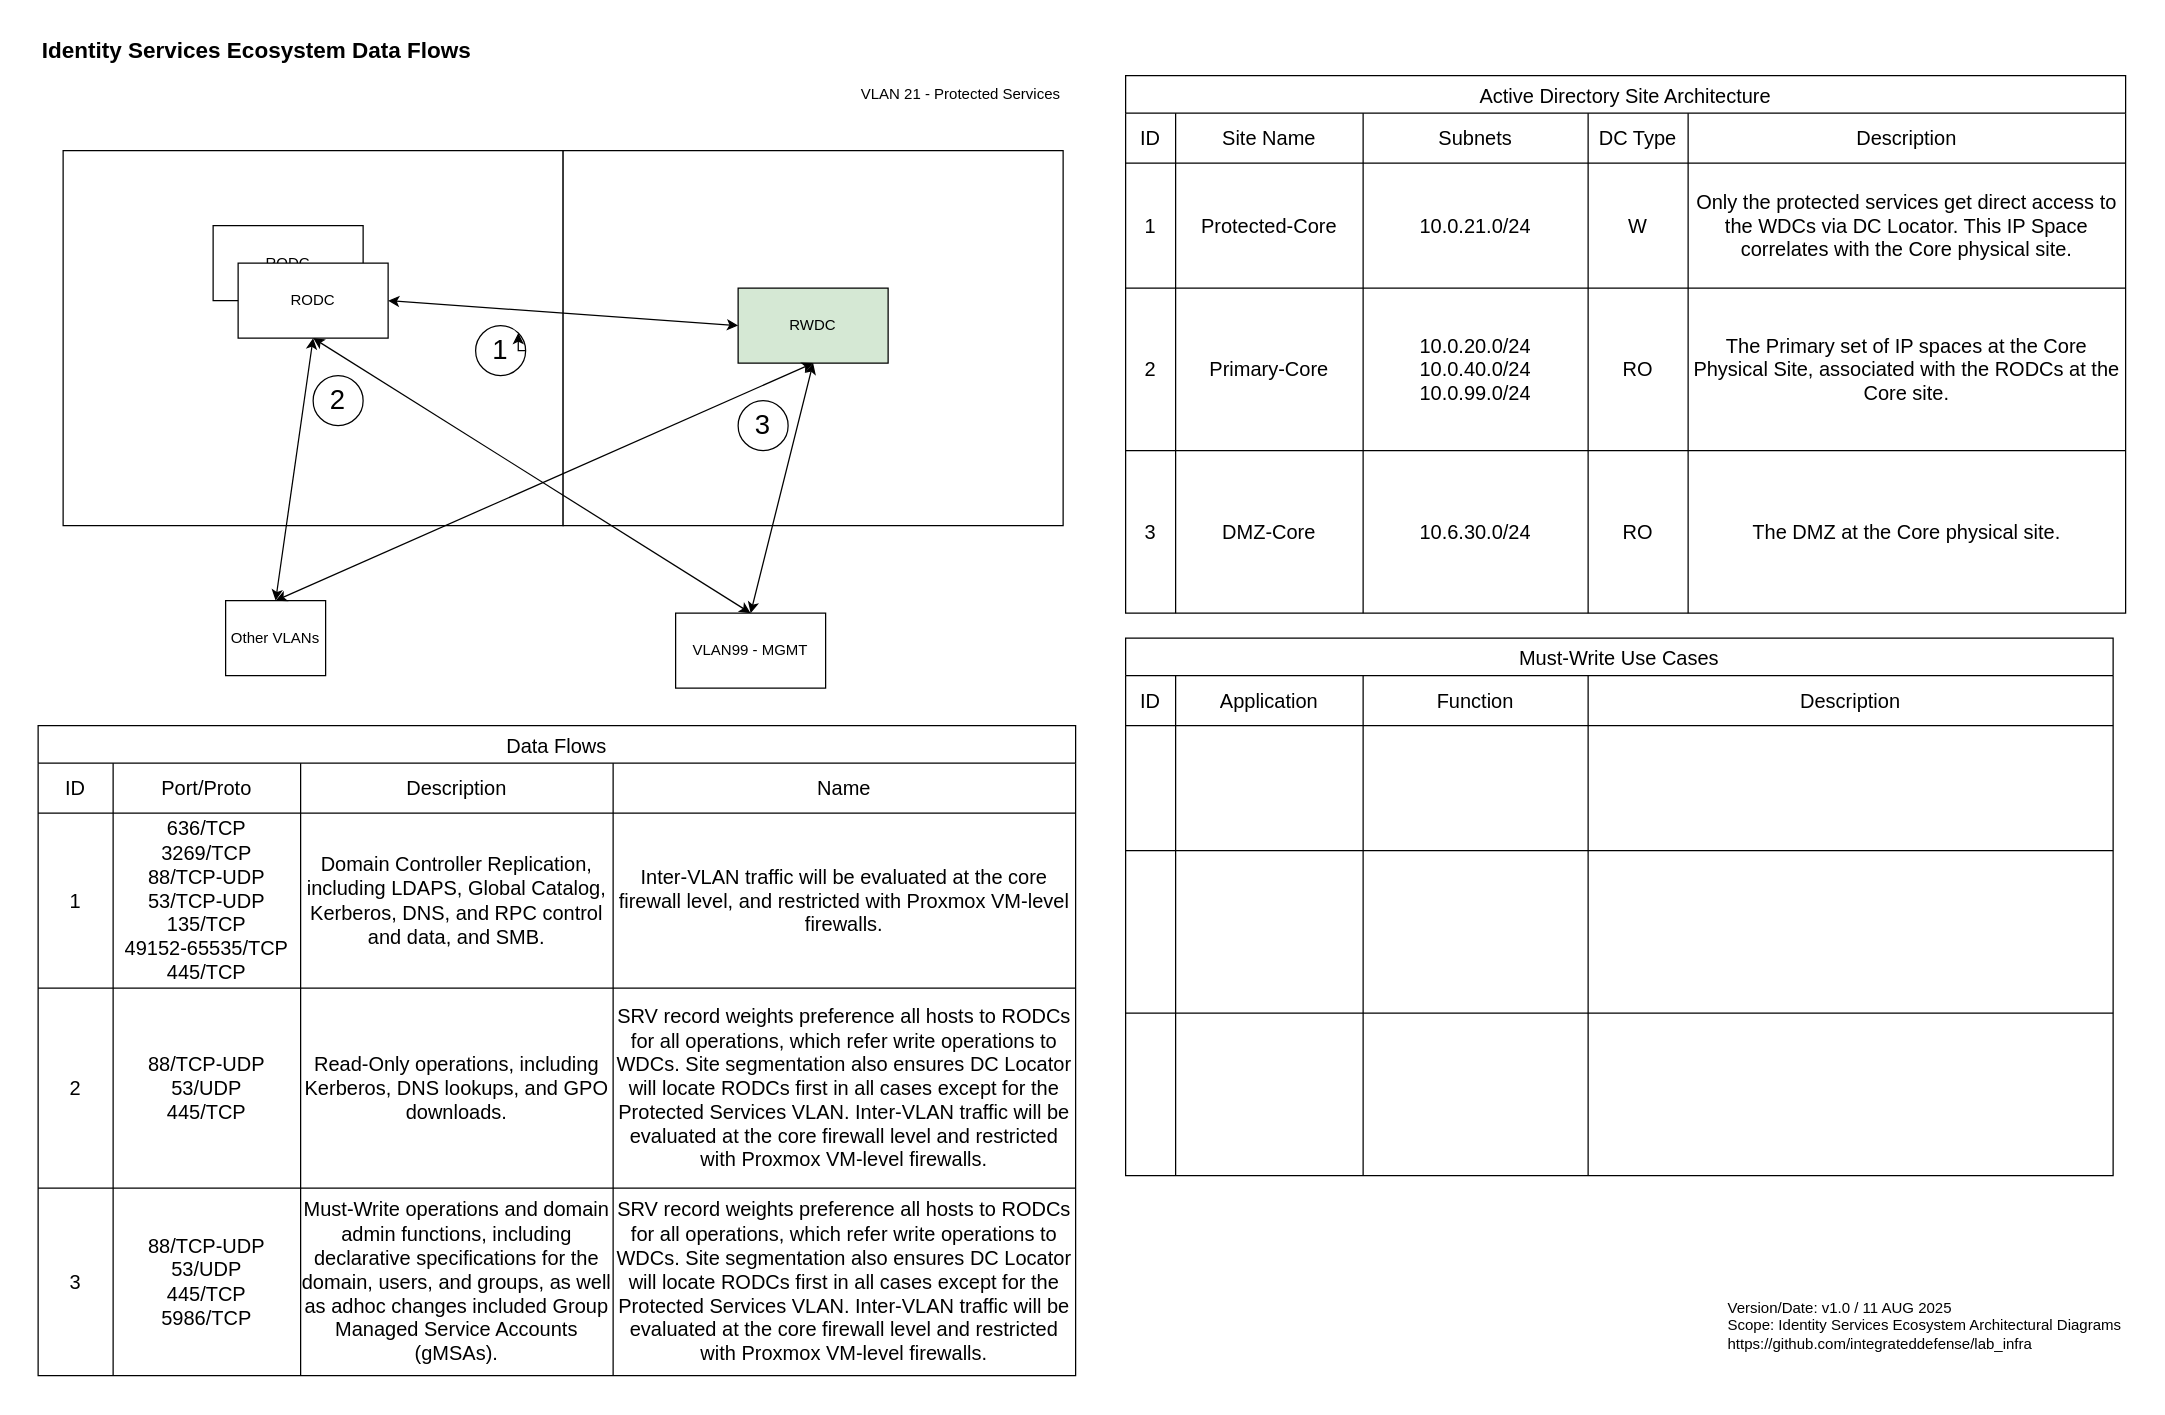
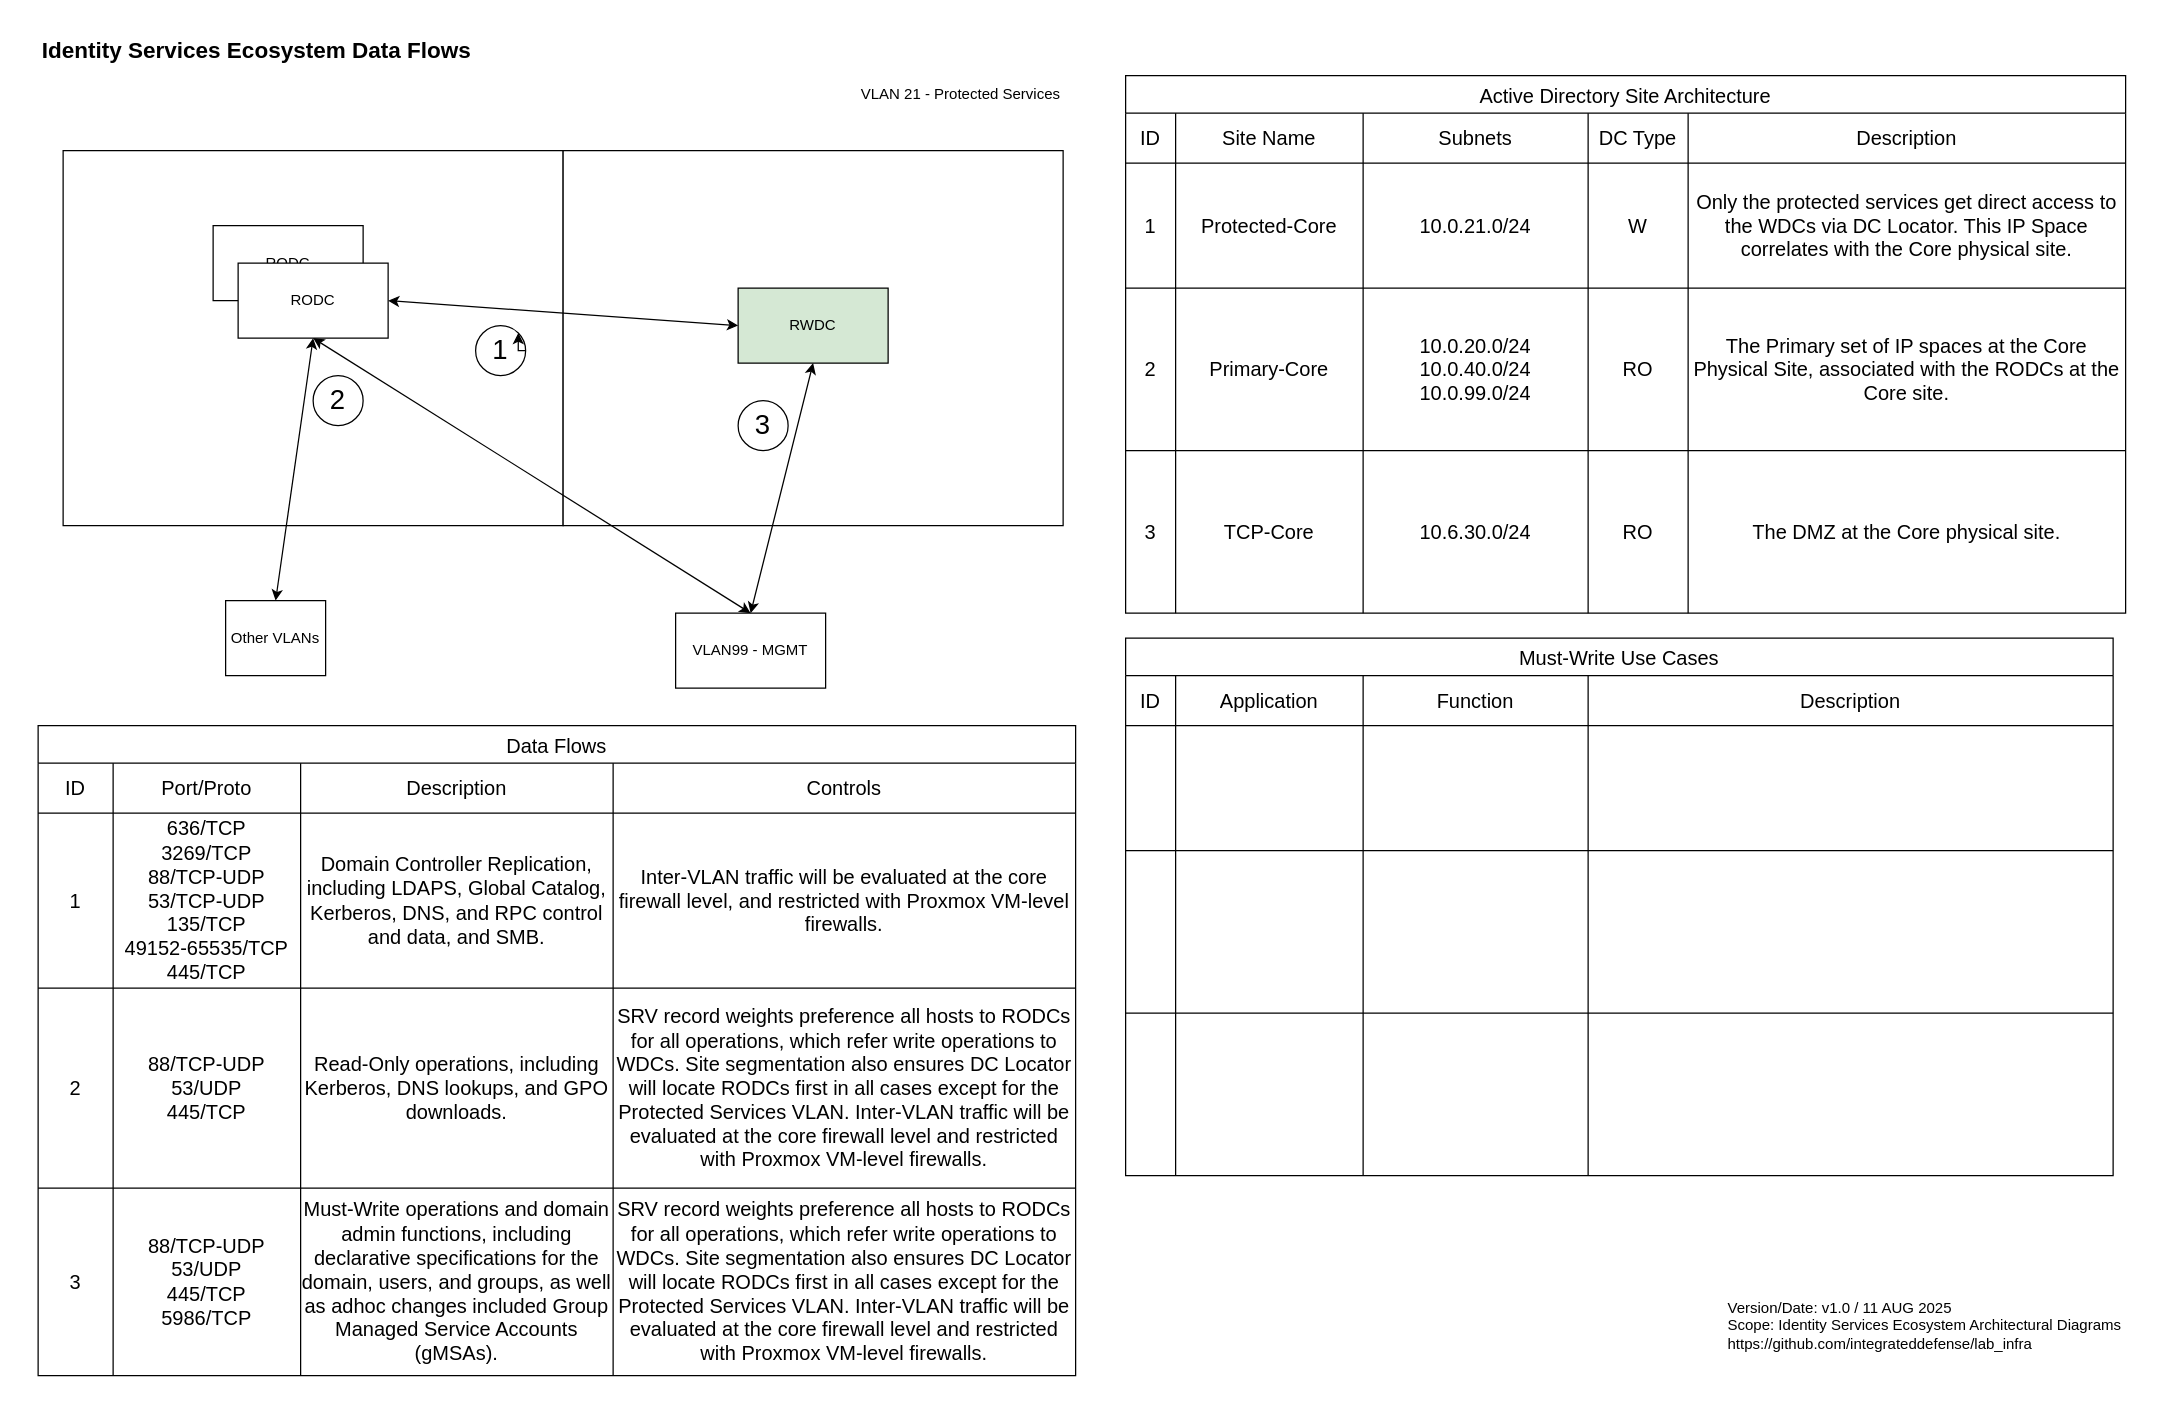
edge "RWDC" -- "Other VLANs": removed
node "DMZ-Core": label "DMZ-Core" -> "TCP-Core"
node "Name": label "Name" -> "Controls"
